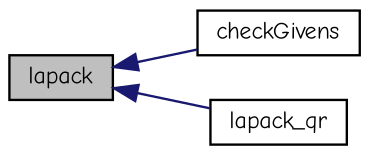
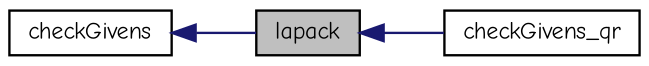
edge "checkGivens" -> "lapack": reversed
node "lapack_qr": label "lapack_qr" -> "checkGivens_qr"
